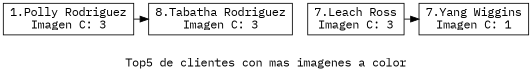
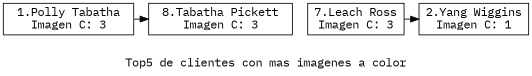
node "1.Polly Rodriguez Imagen C: 3": label "1.Polly Rodriguez Imagen C: 3" -> "1.Polly Tabatha Imagen C: 3"
node "8.Tabatha Rodriguez Imagen C: 3": label "8.Tabatha Rodriguez Imagen C: 3" -> "8.Tabatha Pickett Imagen C: 3"
node "7.Yang Wiggins Imagen C: 1": label "7.Yang Wiggins Imagen C: 1" -> "2.Yang Wiggins Imagen C: 1"
